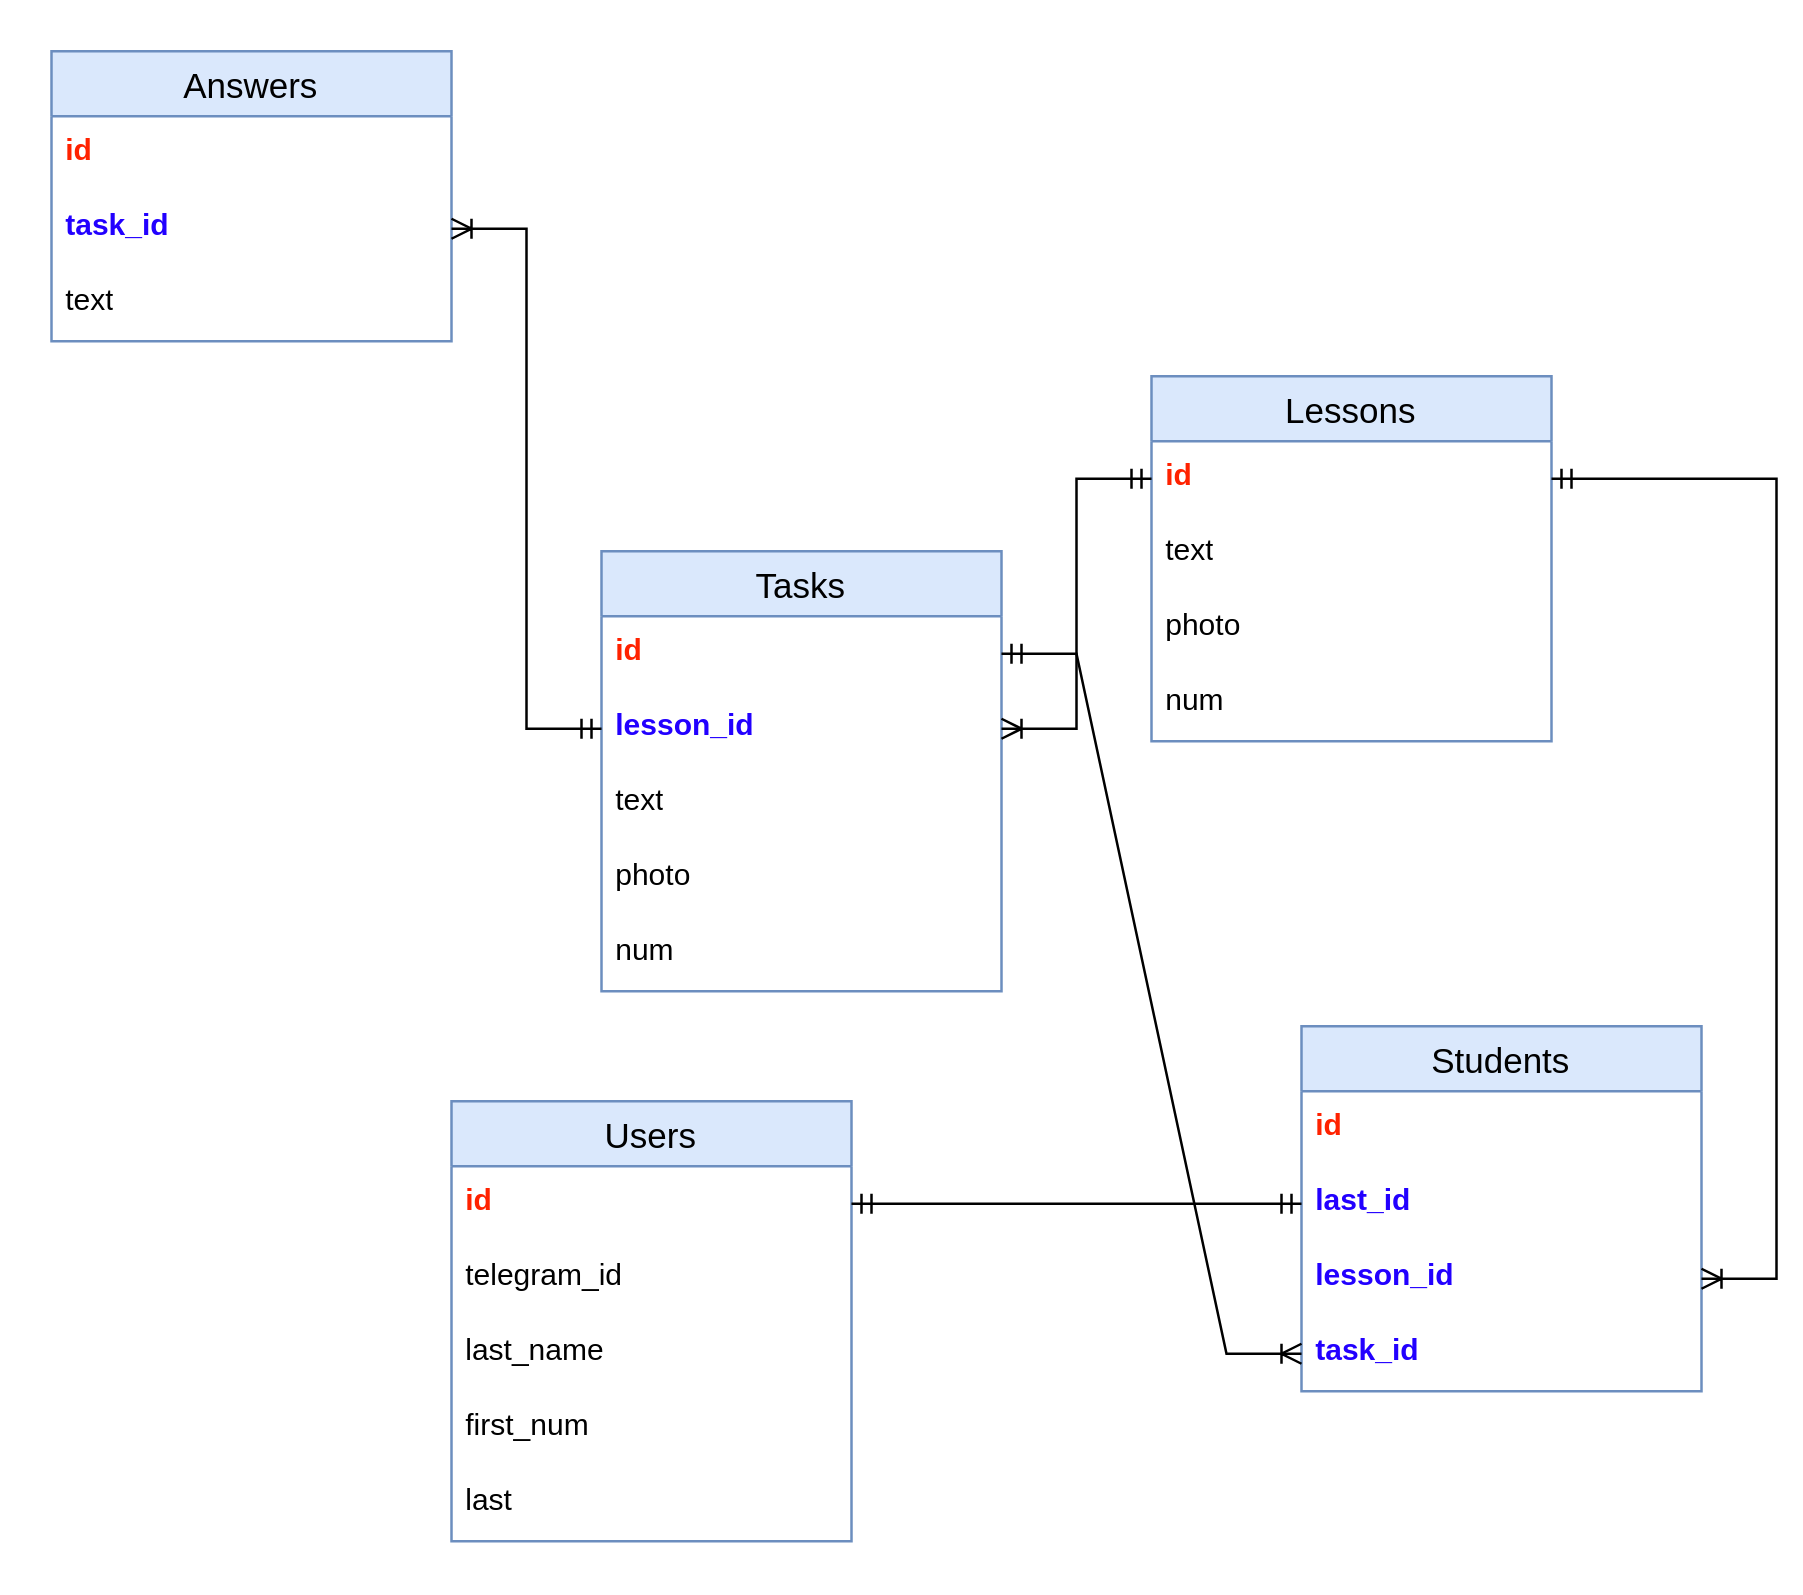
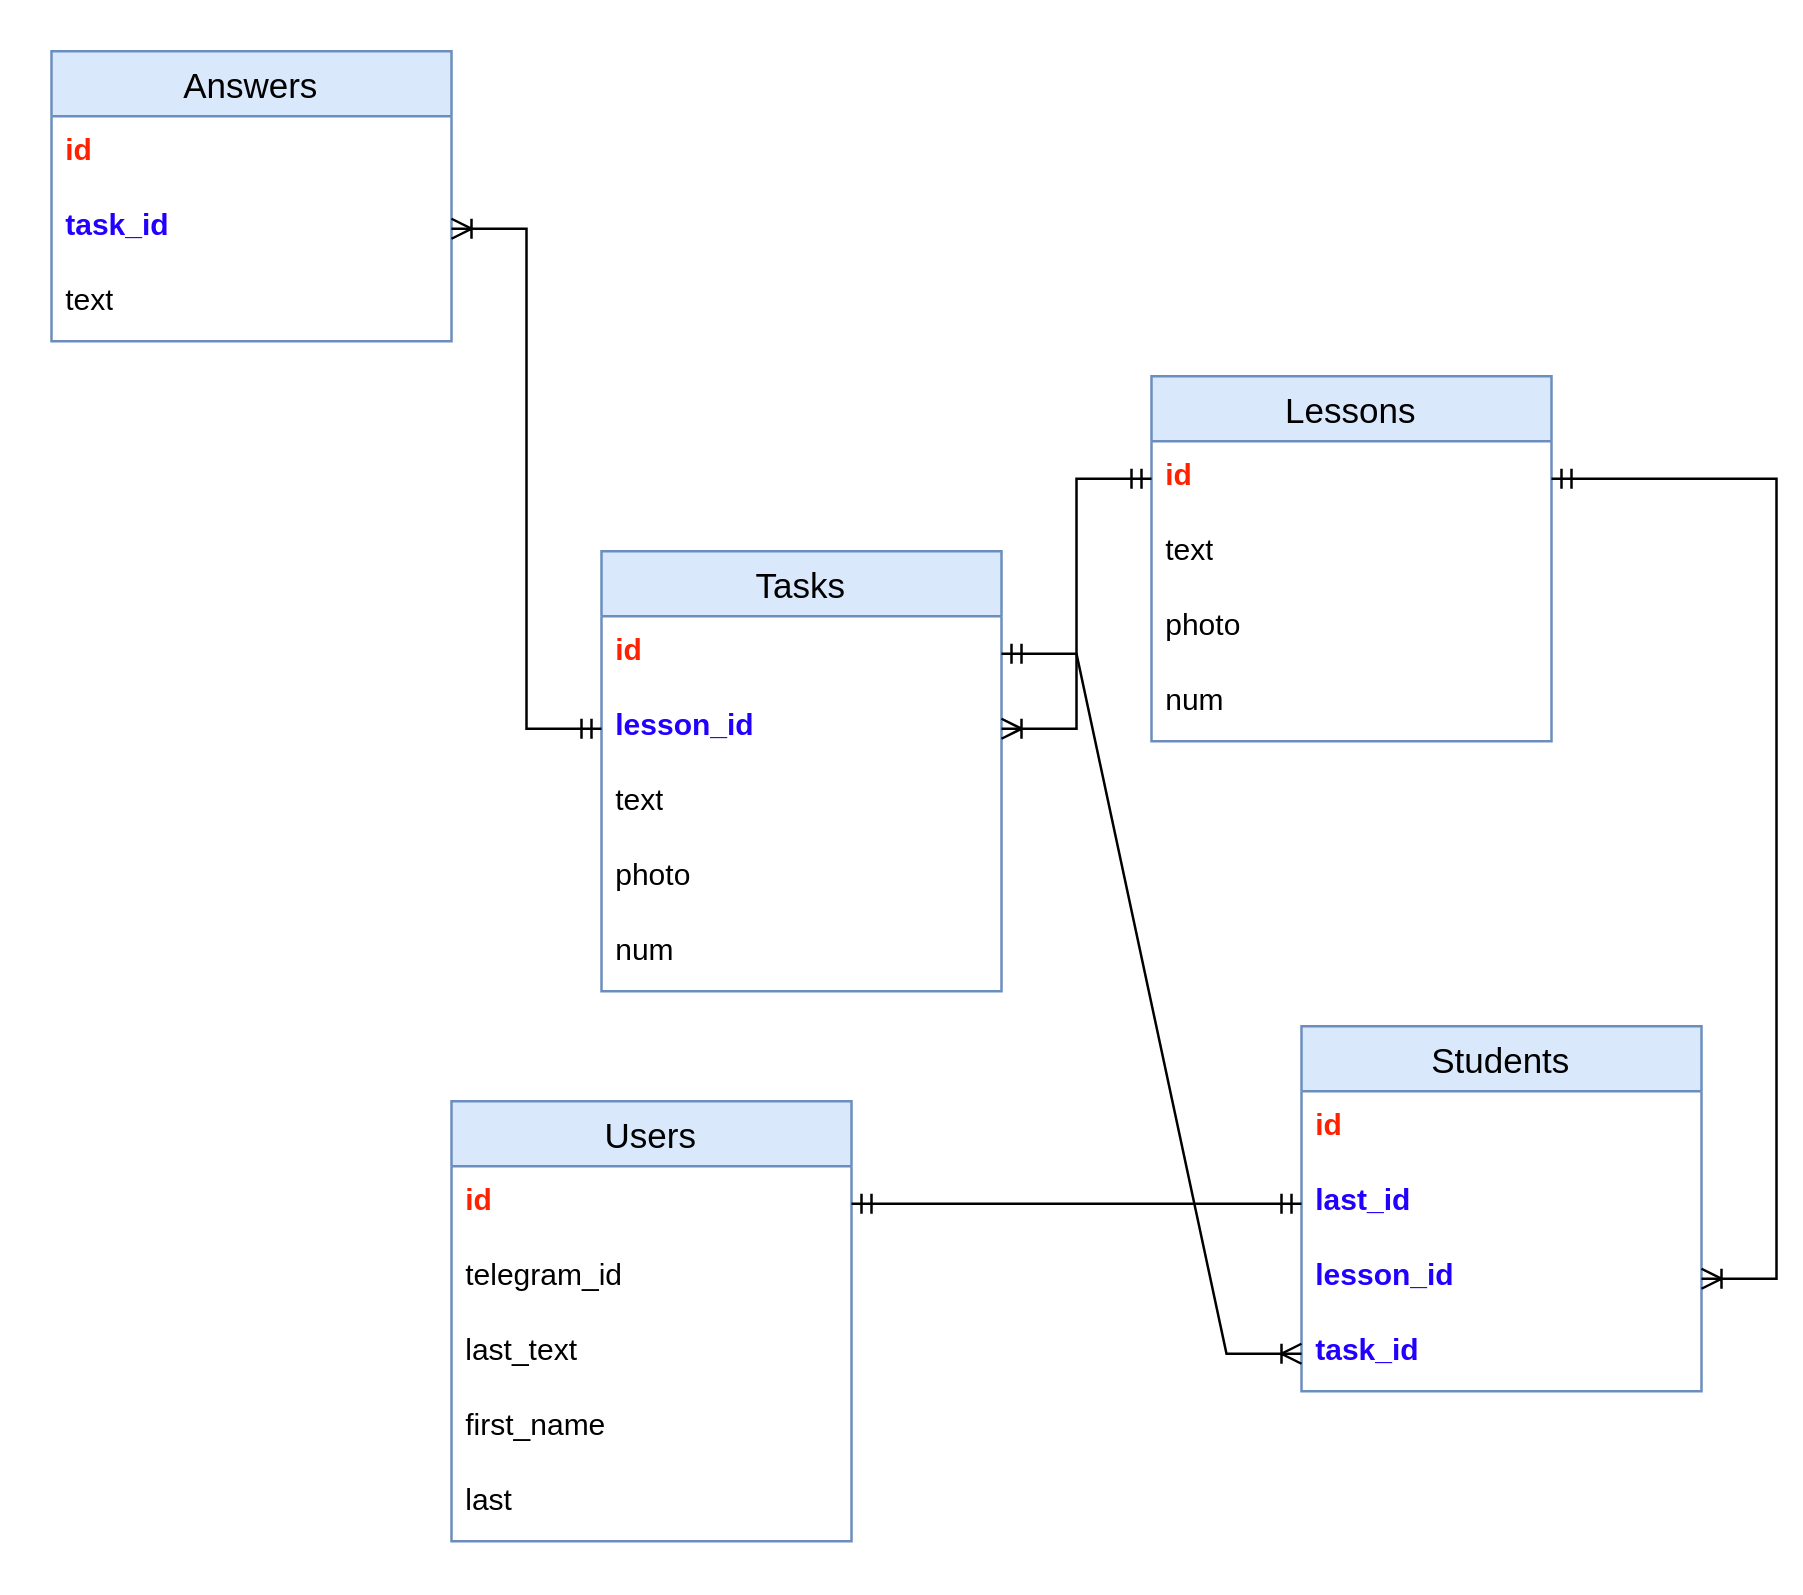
node "last_name": label "last_name" -> "last_text"
node "first_num": label "first_num" -> "first_name"
